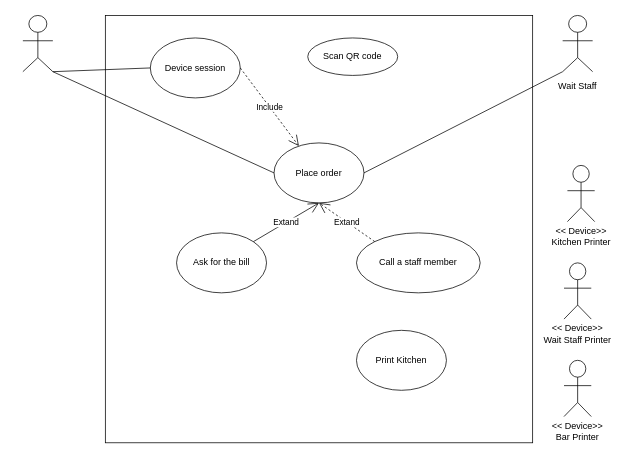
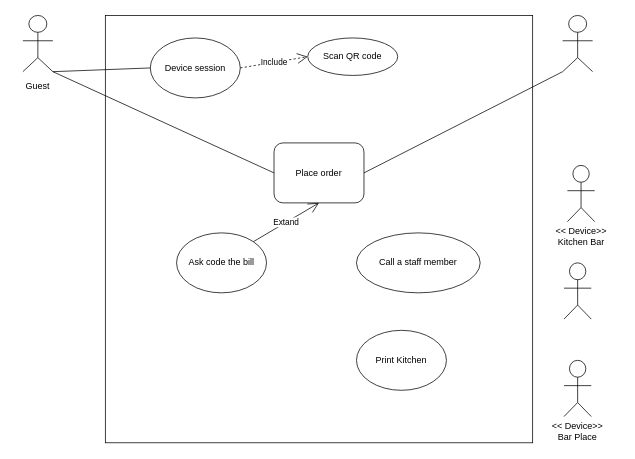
node "Guest": added
node "Wait Staff": removed
edge "Device session" -> "Place order": now "Device session" -> "Scan QR code"
node "Place order": shape ellipse -> rounded rectangle
edge "Call a staff member" -> "Place order": removed, label "Extand"
node "<< Device>> Kitchen Printer": label "<< Device>> Kitchen Printer" -> "<< Device>> Kitchen Bar"
node "Ask for the bill": label "Ask for the bill" -> "Ask code the bill"
node "<< Device>> Wait Staff Printer": removed
node "<< Device>> Bar Printer": label "<< Device>> Bar Printer" -> "<< Device>> Bar Place"
